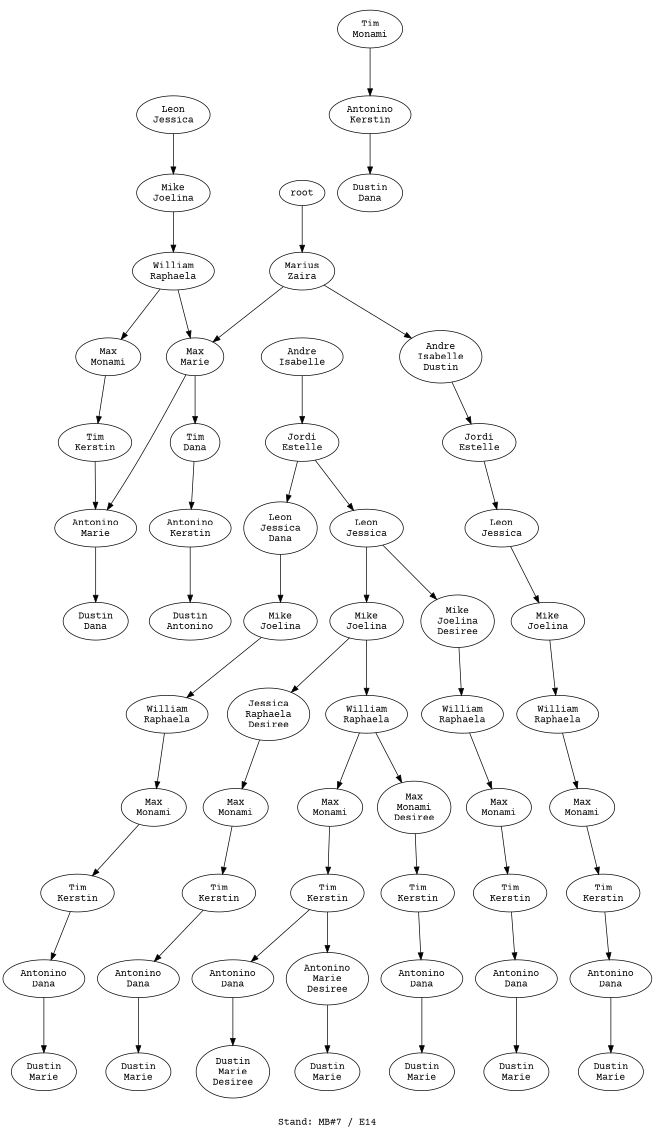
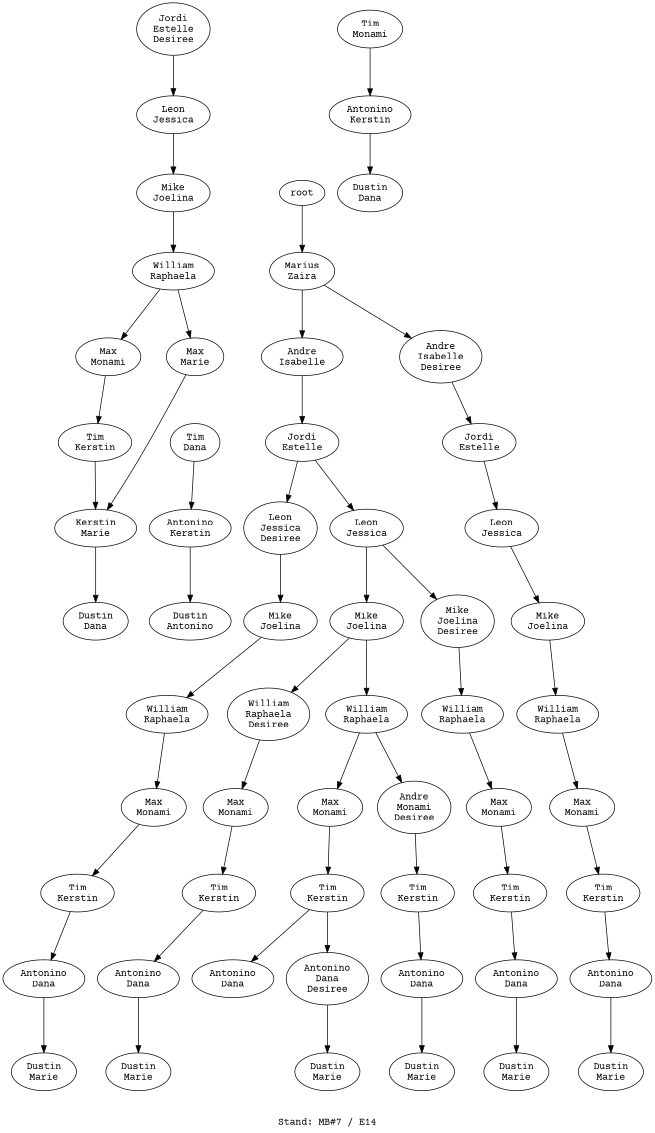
node "Jordi Estelle Desiree": added
edge "Marius Zaira" -> "Max Marie": now "Marius Zaira" -> "Andre Isabelle"
node "Andre Isabelle Dustin": label "Andre Isabelle Dustin" -> "Andre Isabelle Desiree"
edge "Max Marie" -> "Tim Dana": removed
node "Antonino Marie": label "Antonino Marie" -> "Kerstin Marie"
node "Leon Jessica Dana": label "Leon Jessica Dana" -> "Leon Jessica Desiree"
node "Jessica Raphaela Desiree": label "Jessica Raphaela Desiree" -> "William Raphaela Desiree"
node "Max Monami Desiree": label "Max Monami Desiree" -> "Andre Monami Desiree"
node "Antonino Marie Desiree": label "Antonino Marie Desiree" -> "Antonino Dana Desiree"
node "Dustin Marie Desiree": removed
